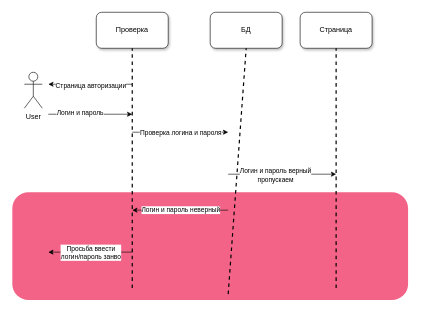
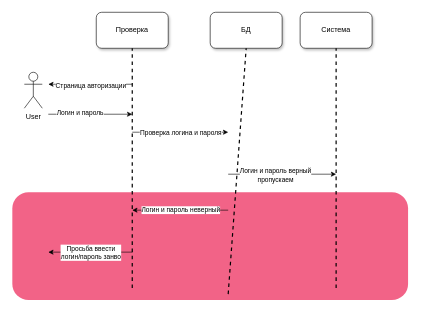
node "Страница": label "Страница" -> "Система"
